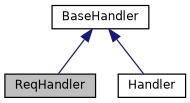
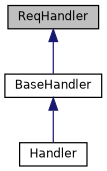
edge "ReqHandler" -> "BaseHandler": reversed
